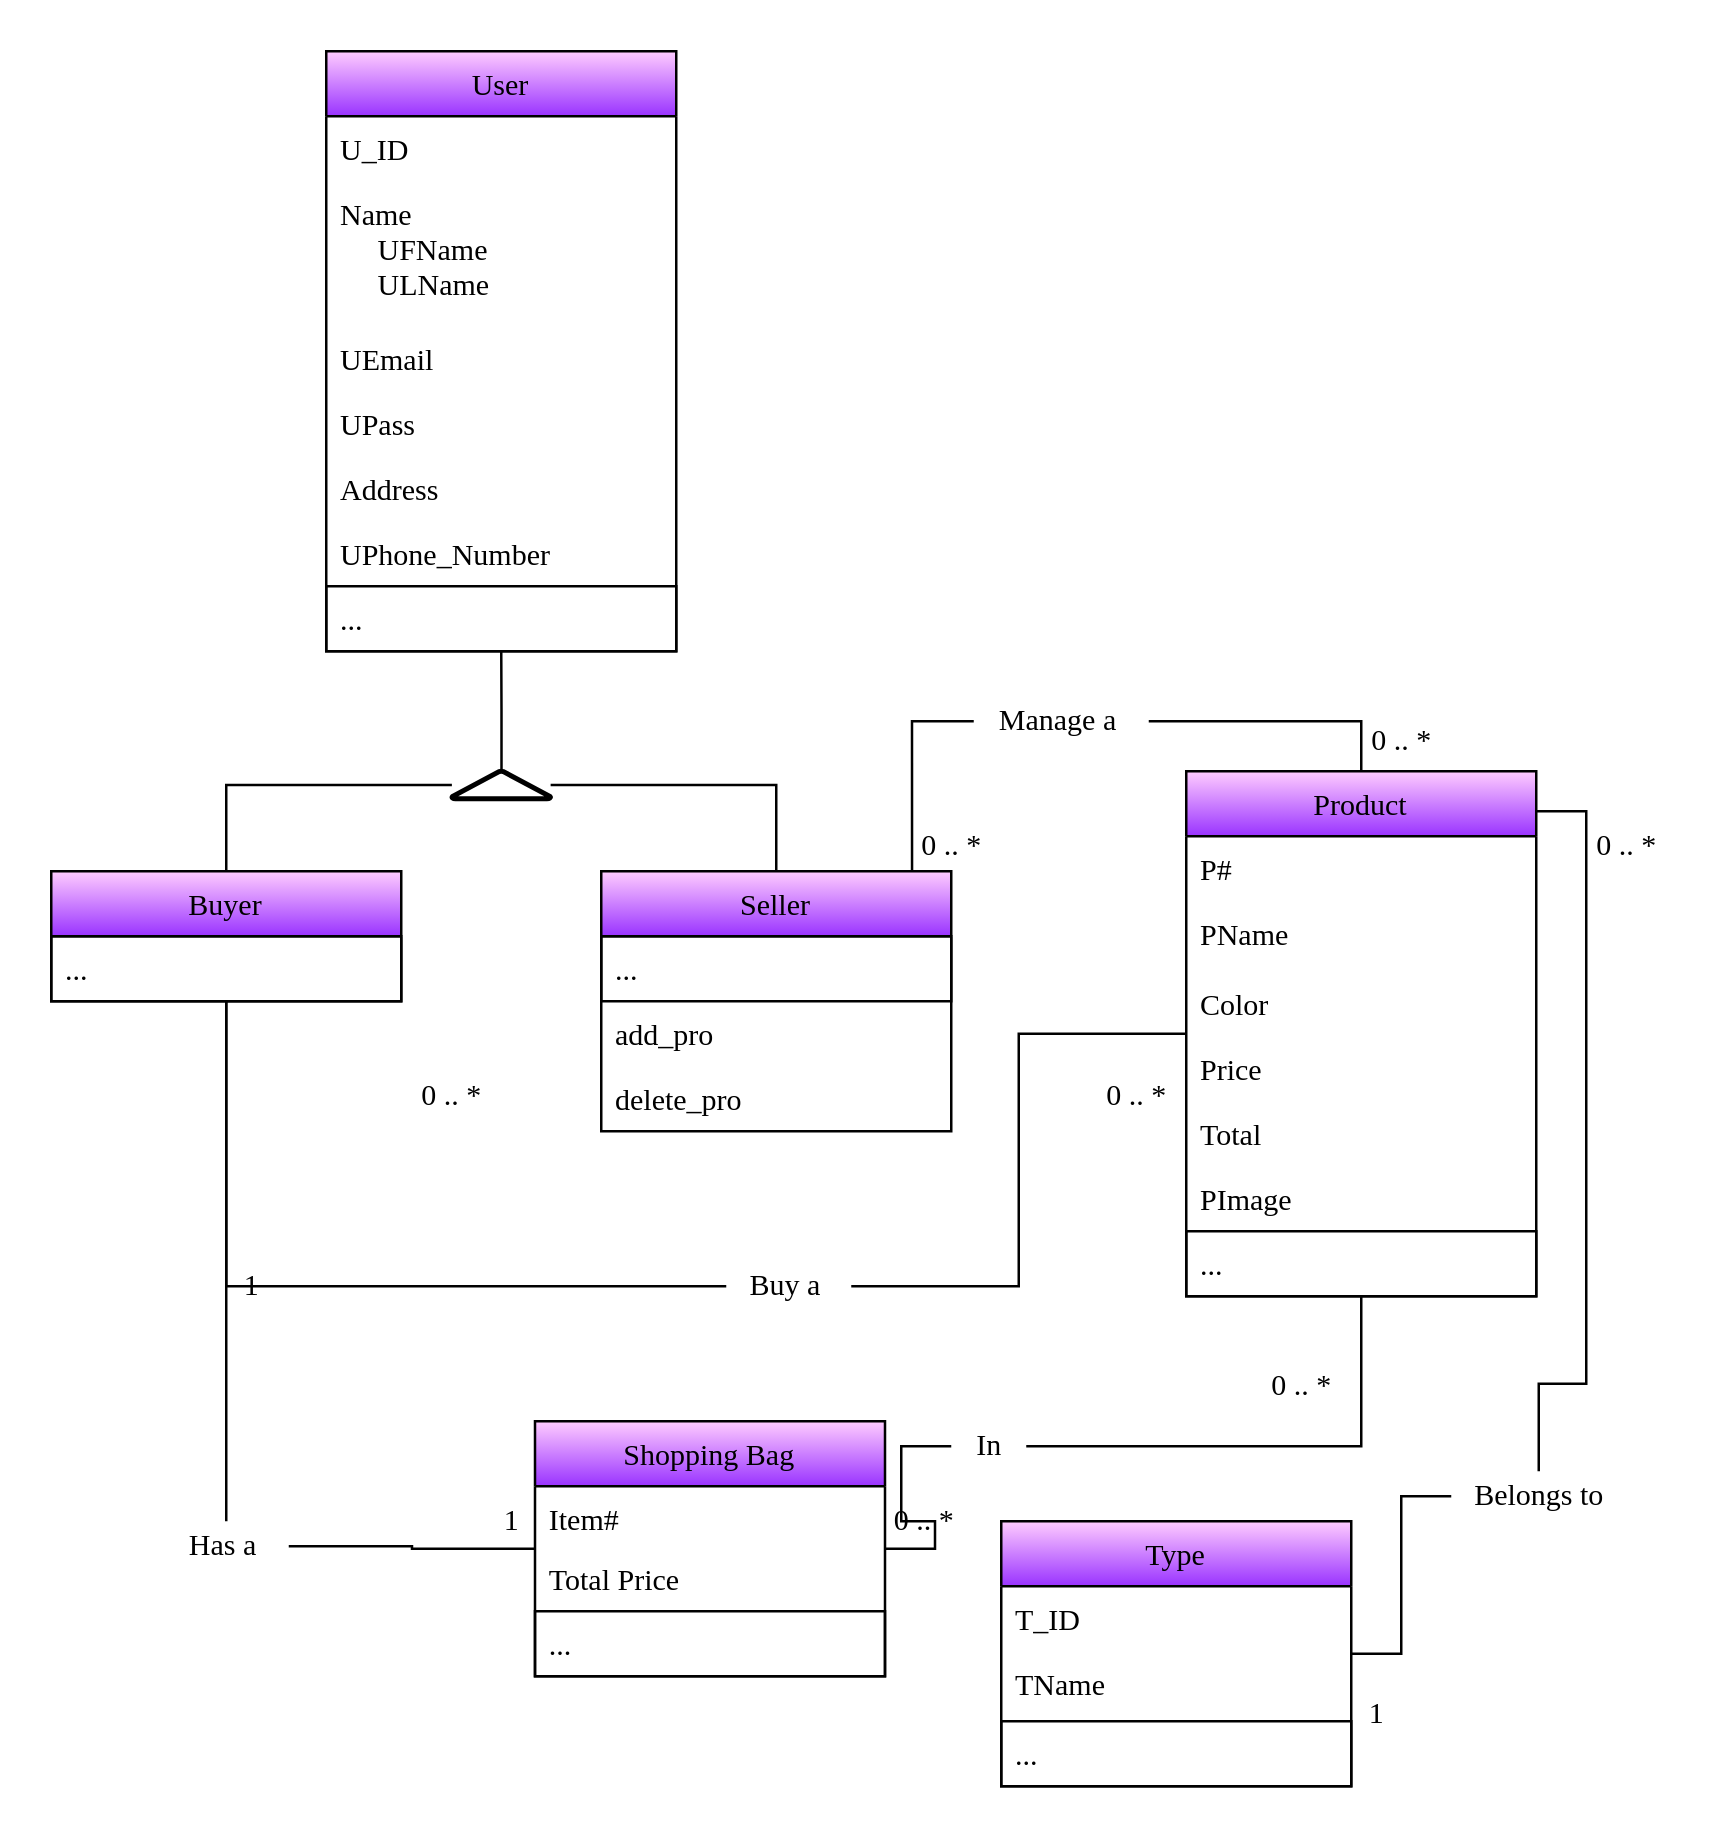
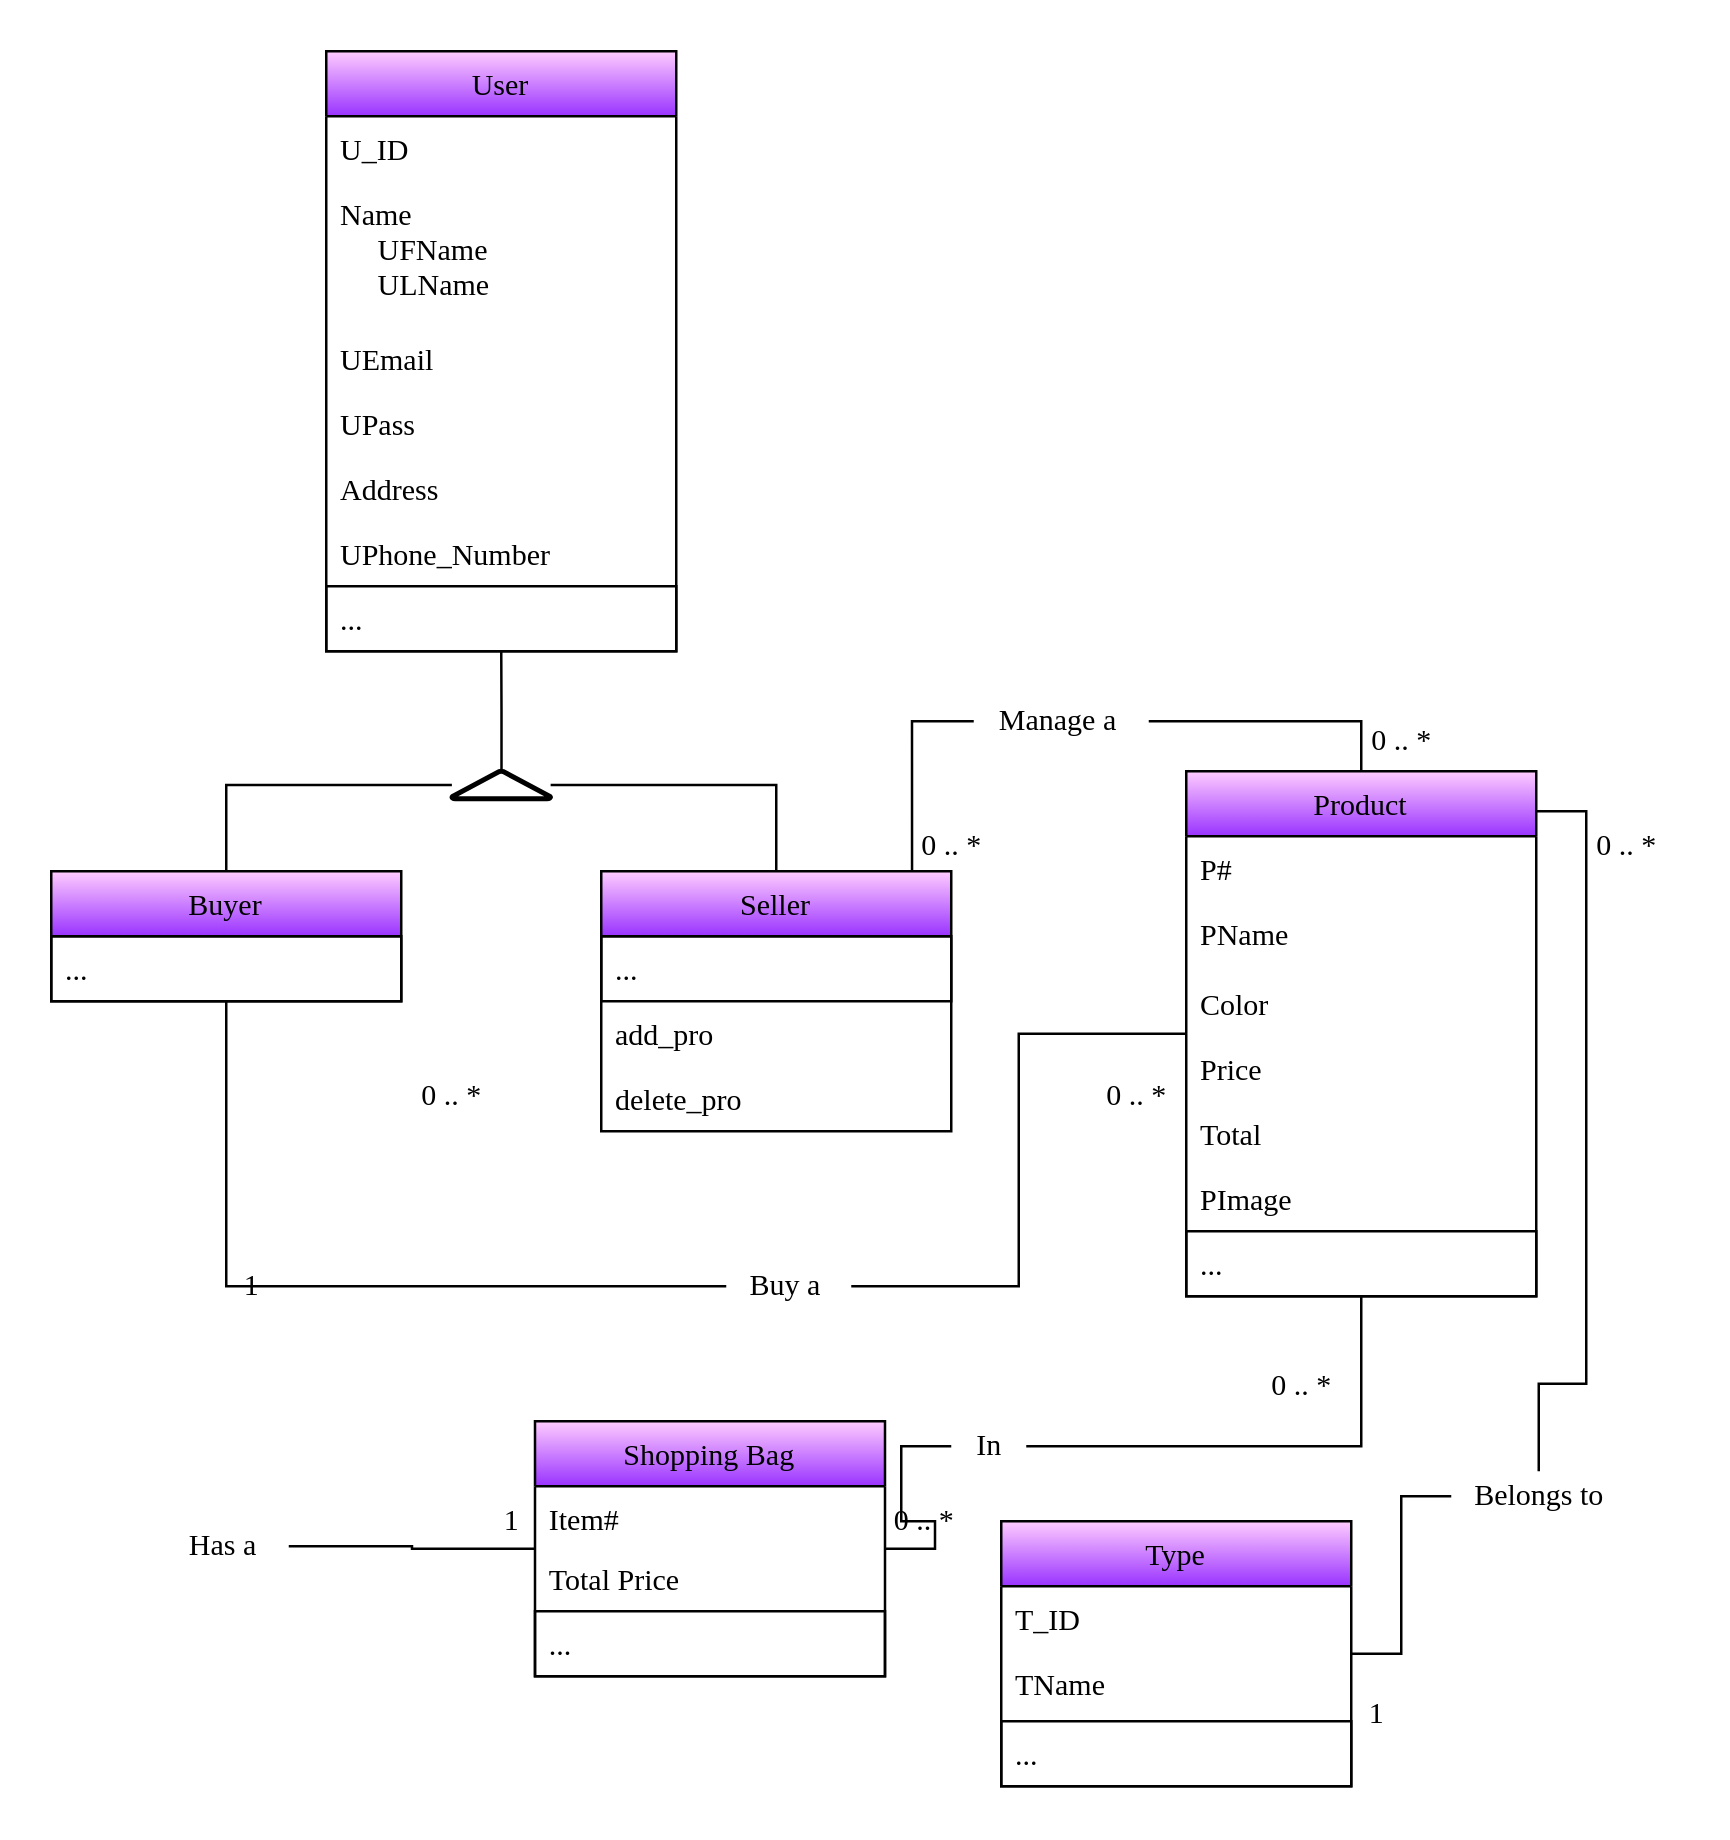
edge "Buyer" -- "Has a": removed
